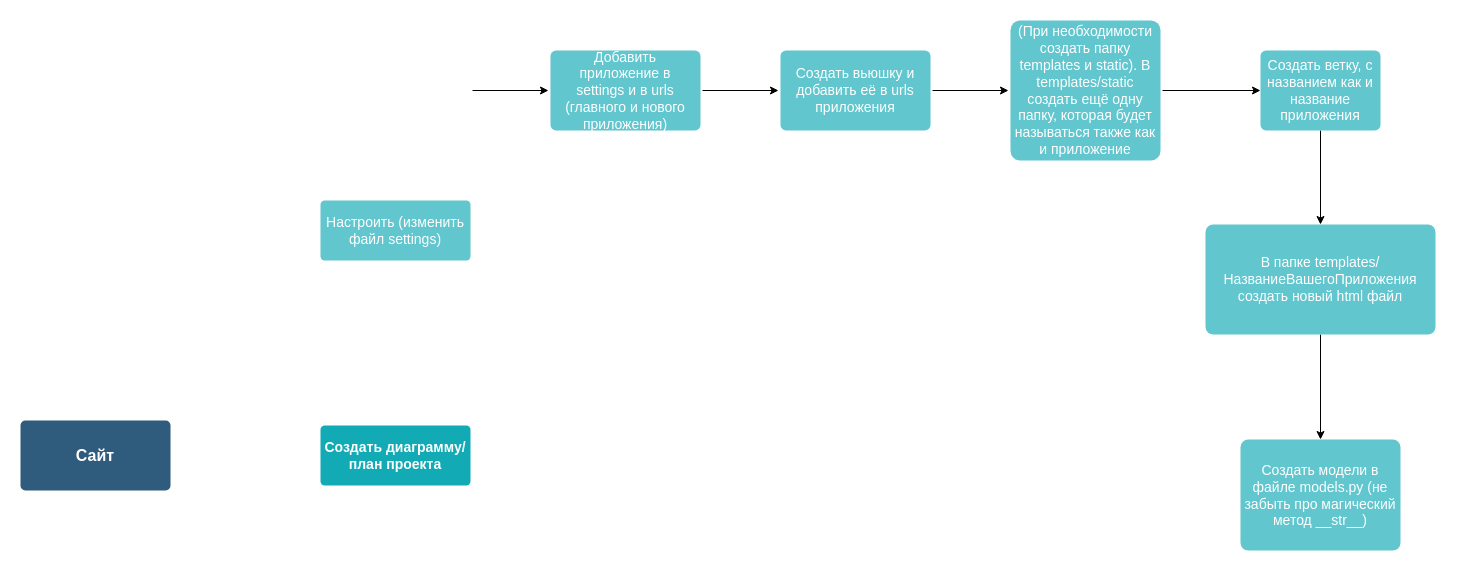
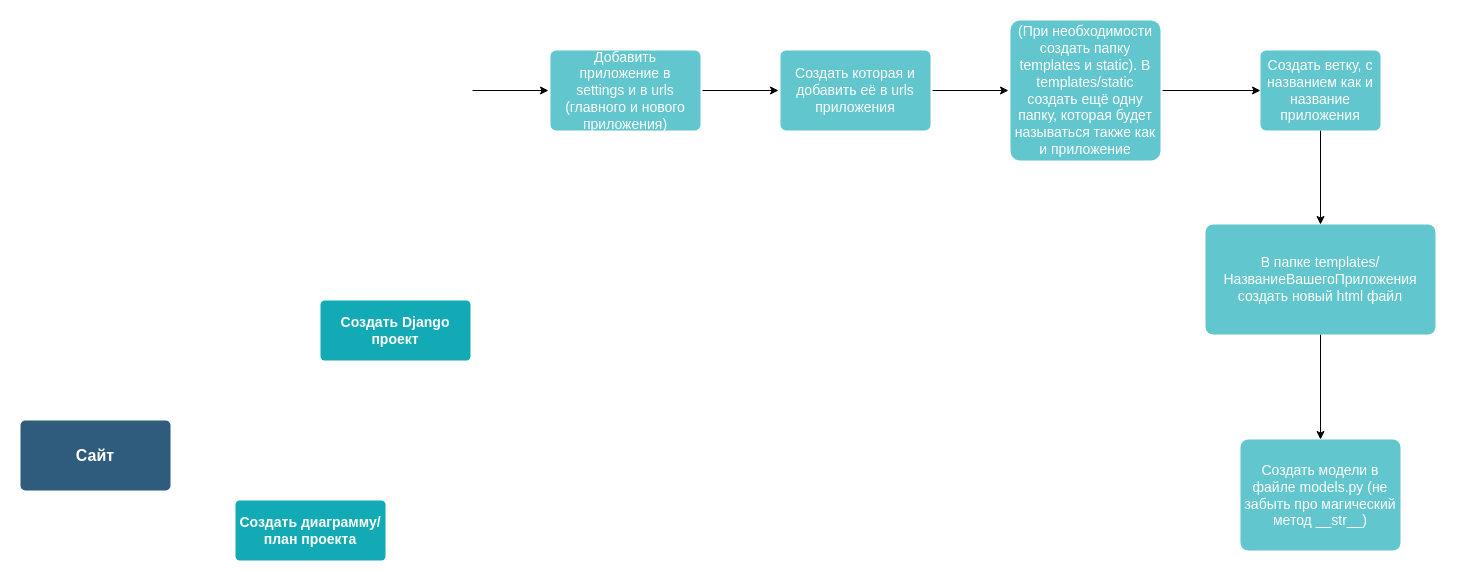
node "Создать вьюшку и добавить её в urls приложения": label "Создать вьюшку и добавить её в urls приложения" -> "Создать которая и добавить её в urls приложения"
node "Настроить (изменить файл settings)": removed
node "Создать Django проект": added
node "Создать диаграмму/план проекта": moved (396, 456) -> (311, 531)
